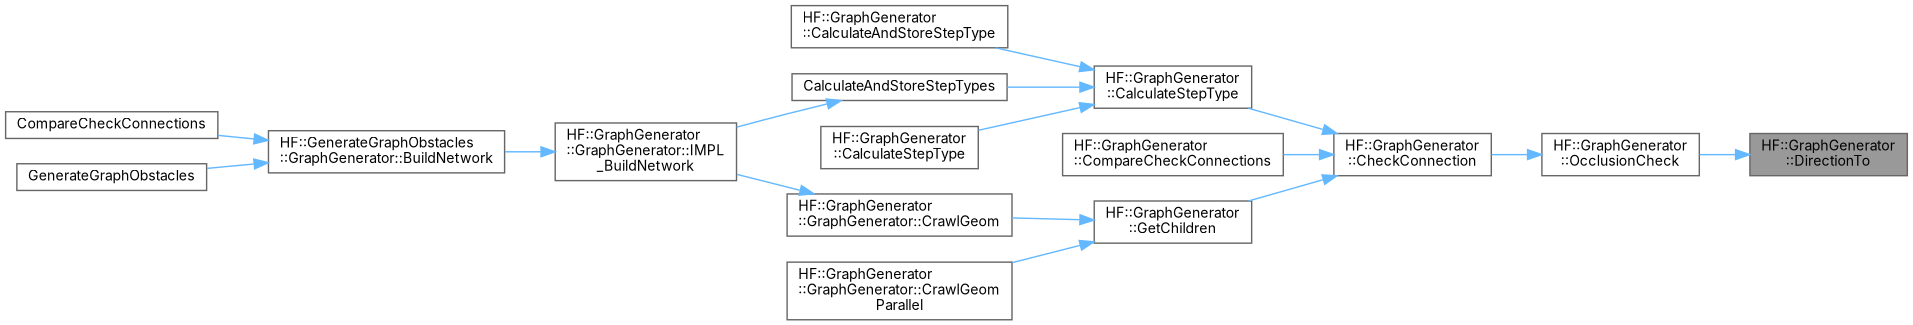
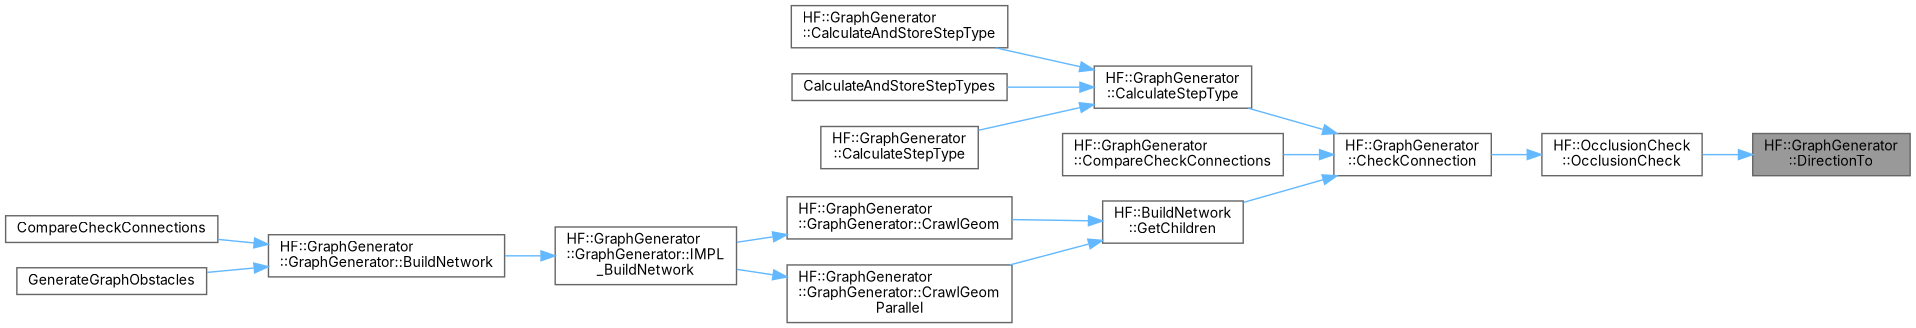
edge "HF::GraphGenerator ::GraphGenerator::IMPL _BuildNetwork" -> "CalculateAndStoreStepTypes": now "HF::GraphGenerator ::GraphGenerator::IMPL _BuildNetwork" -> "HF::GraphGenerator ::GraphGenerator::CrawlGeom Parallel"
node "HF::GenerateGraphObstacles ::GraphGenerator::BuildNetwork": label "HF::GenerateGraphObstacles ::GraphGenerator::BuildNetwork" -> "HF::GraphGenerator ::GraphGenerator::BuildNetwork"
node "HF::GraphGenerator ::OcclusionCheck": label "HF::GraphGenerator ::OcclusionCheck" -> "HF::OcclusionCheck ::OcclusionCheck"
node "HF::GraphGenerator ::GetChildren": label "HF::GraphGenerator ::GetChildren" -> "HF::BuildNetwork ::GetChildren"
